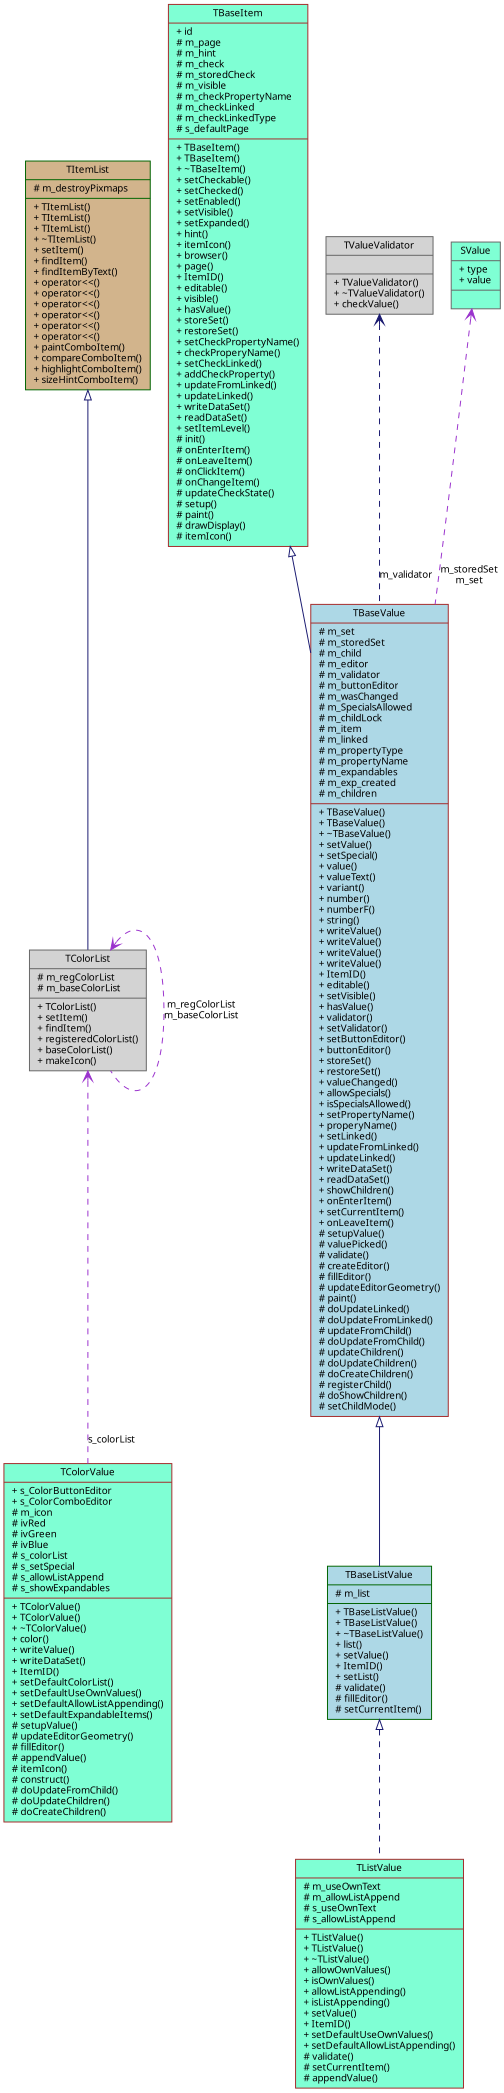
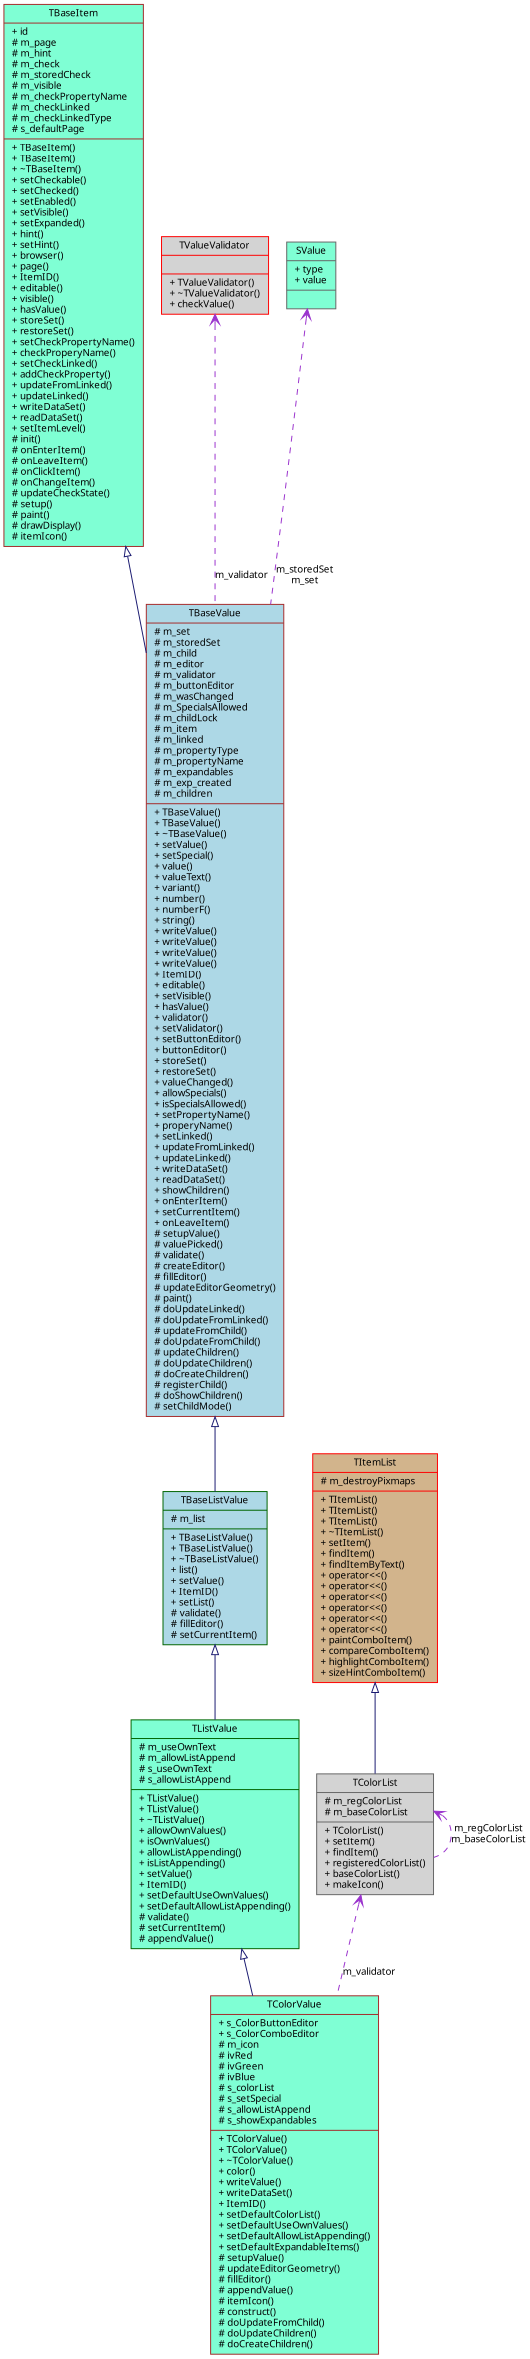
node "TBaseItem": text "+ itemIcon()" -> "+ setHint()"
node "TItemList": color darkgreen -> red
node "TValueValidator": color gray40 -> red
edge "TBaseValue" -> "TValueValidator": color midnightblue -> darkorchid3
edge "TColorValue" -> "TColorList": label "s_colorList" -> "m_validator"
edge "TListValue" -> "TBaseListValue": style dashed -> solid
node "TListValue": color brown -> darkgreen
edge "TColorValue" -> "TListValue": added
